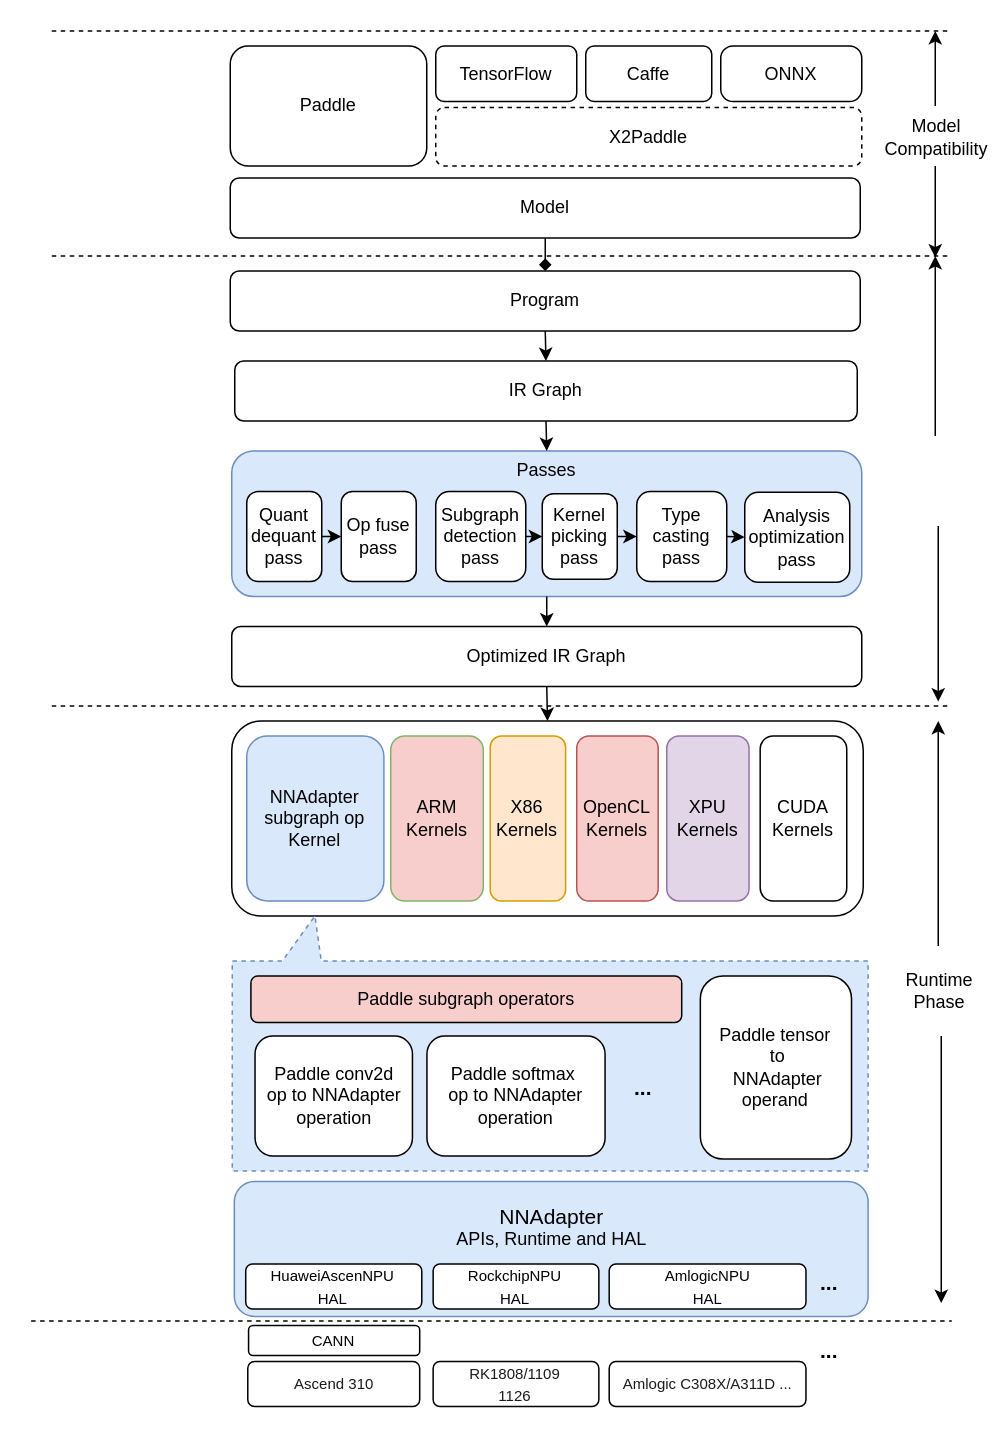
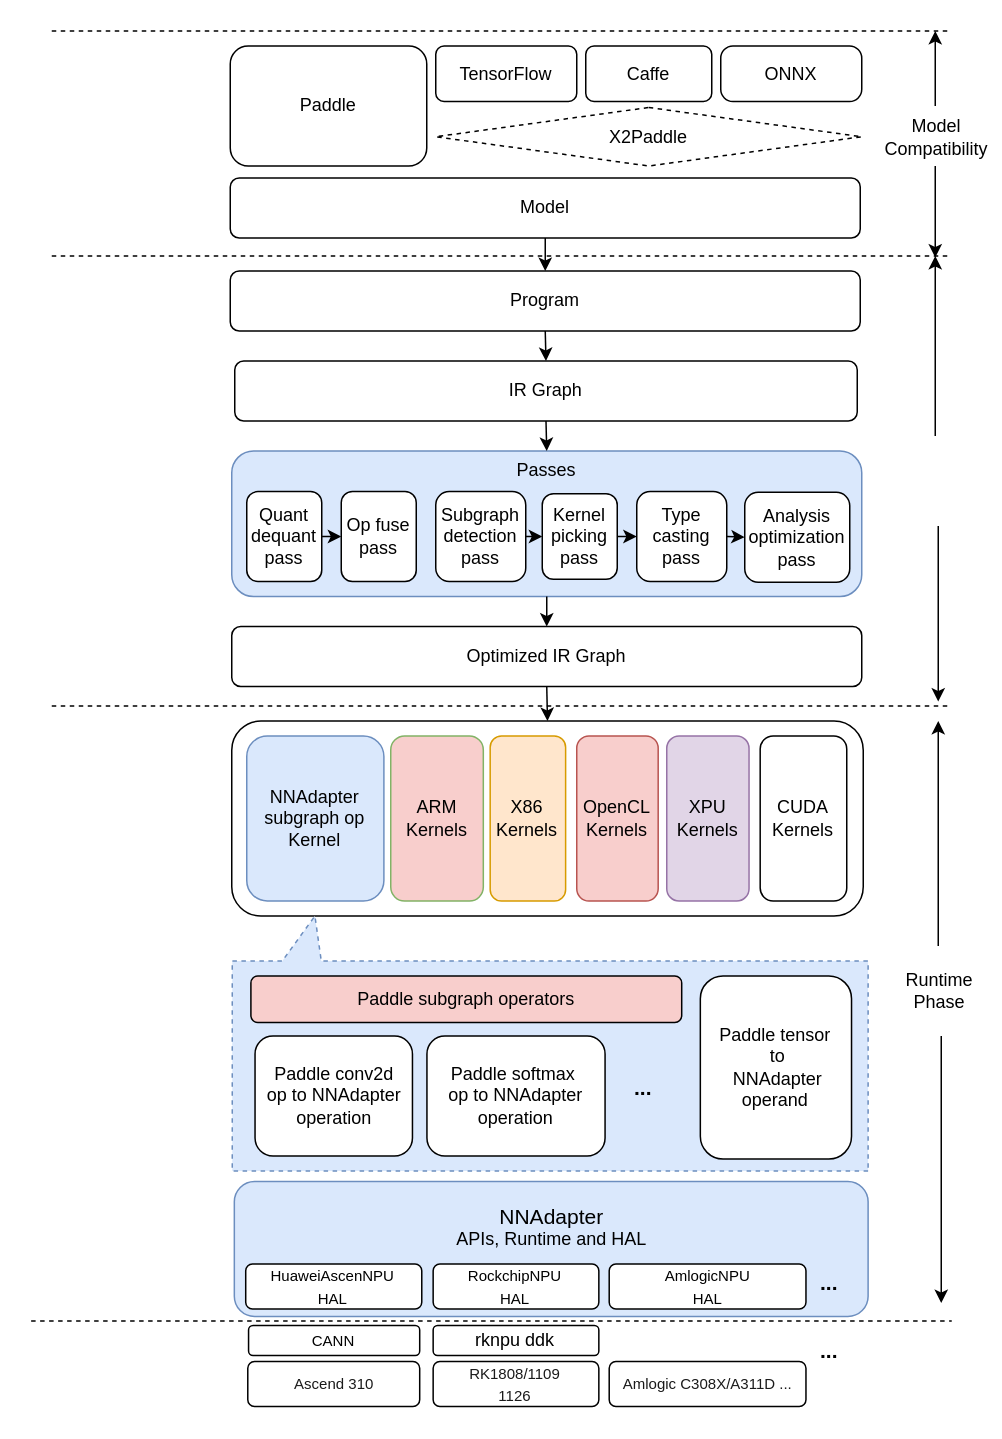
node "X2Paddle": shape rounded rectangle -> diamond
edge "Model" -> "Program": arrowhead diamond -> classic
node "rknpu ddk": added
